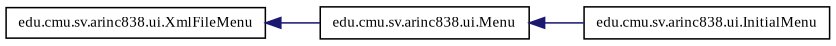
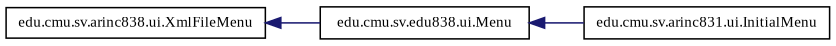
node "edu.cmu.sv.arinc838.ui.Menu": label "edu.cmu.sv.arinc838.ui.Menu" -> "edu.cmu.sv.edu838.ui.Menu"
node "edu.cmu.sv.arinc838.ui.InitialMenu": label "edu.cmu.sv.arinc838.ui.InitialMenu" -> "edu.cmu.sv.arinc831.ui.InitialMenu"
